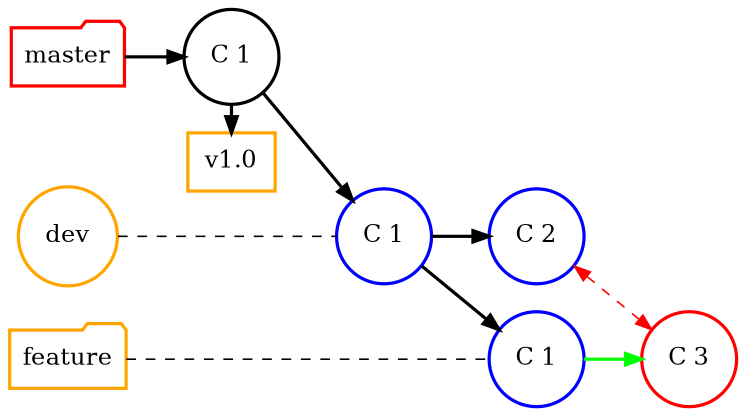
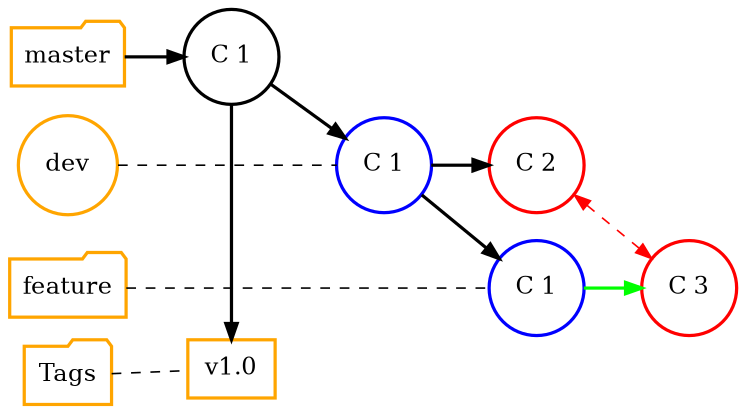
node "master": color red -> orange
node "C 2": color blue -> red
node "Tags": added
